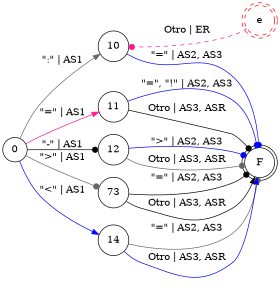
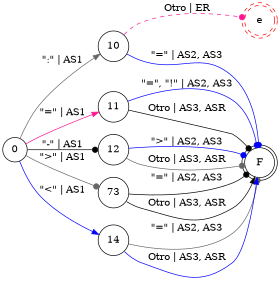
edge "e" -> "10": reversed
